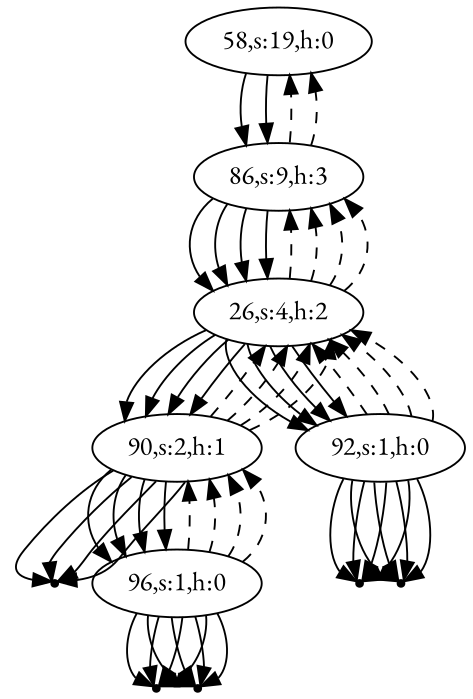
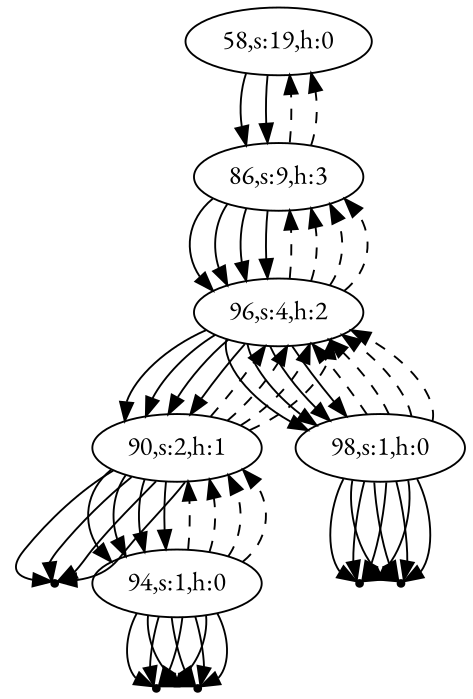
node "26,s:4,h:2": label "26,s:4,h:2" -> "96,s:4,h:2"
node "92,s:1,h:0": label "92,s:1,h:0" -> "98,s:1,h:0"
node "96,s:1,h:0": label "96,s:1,h:0" -> "94,s:1,h:0"
